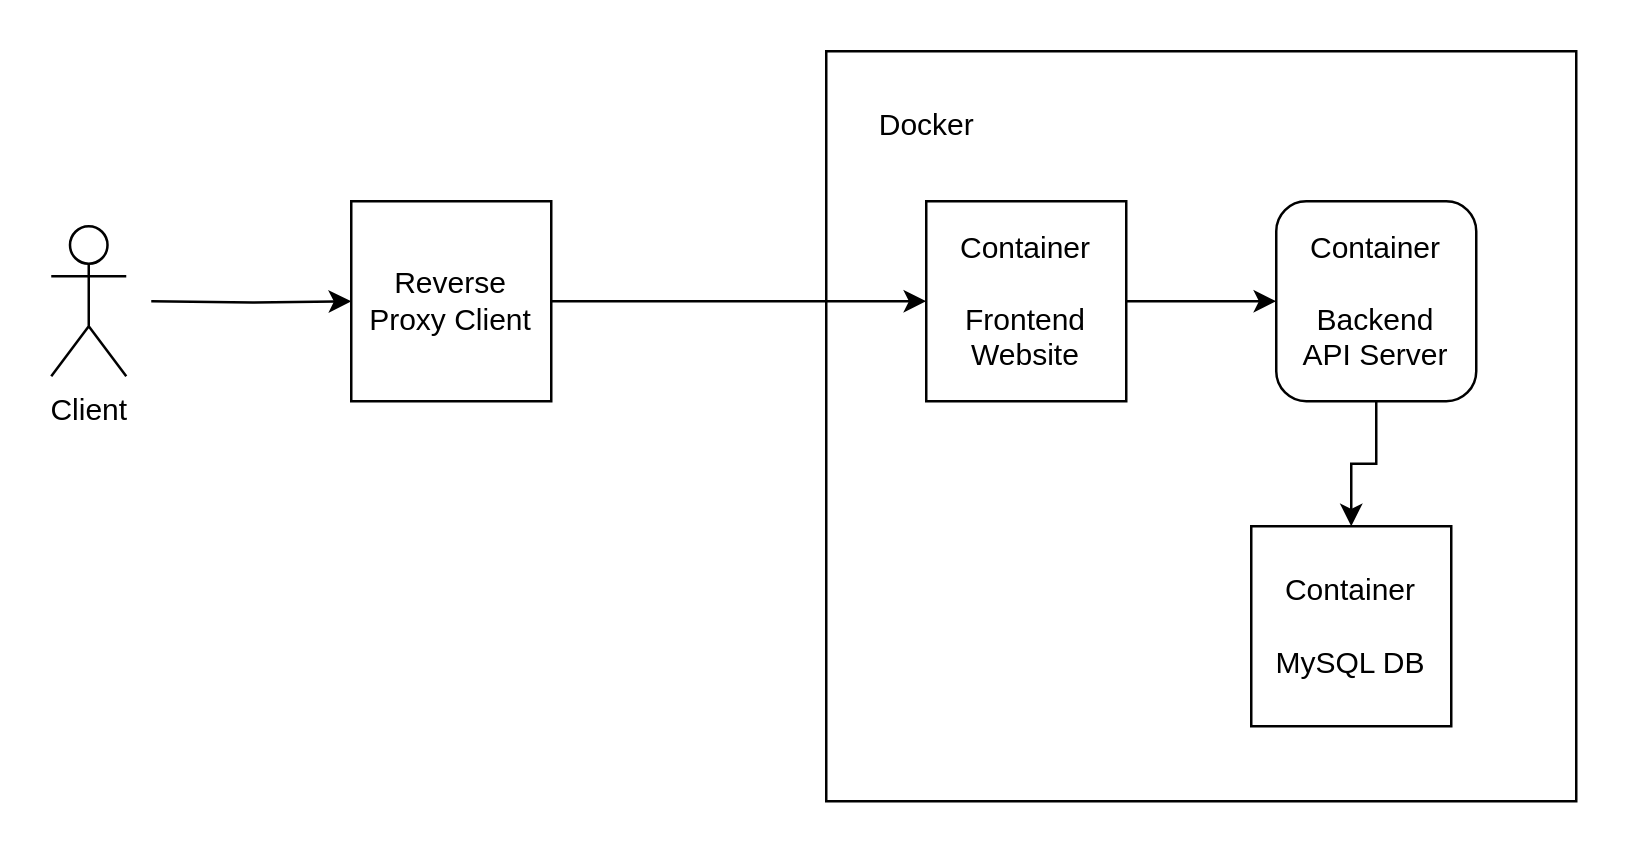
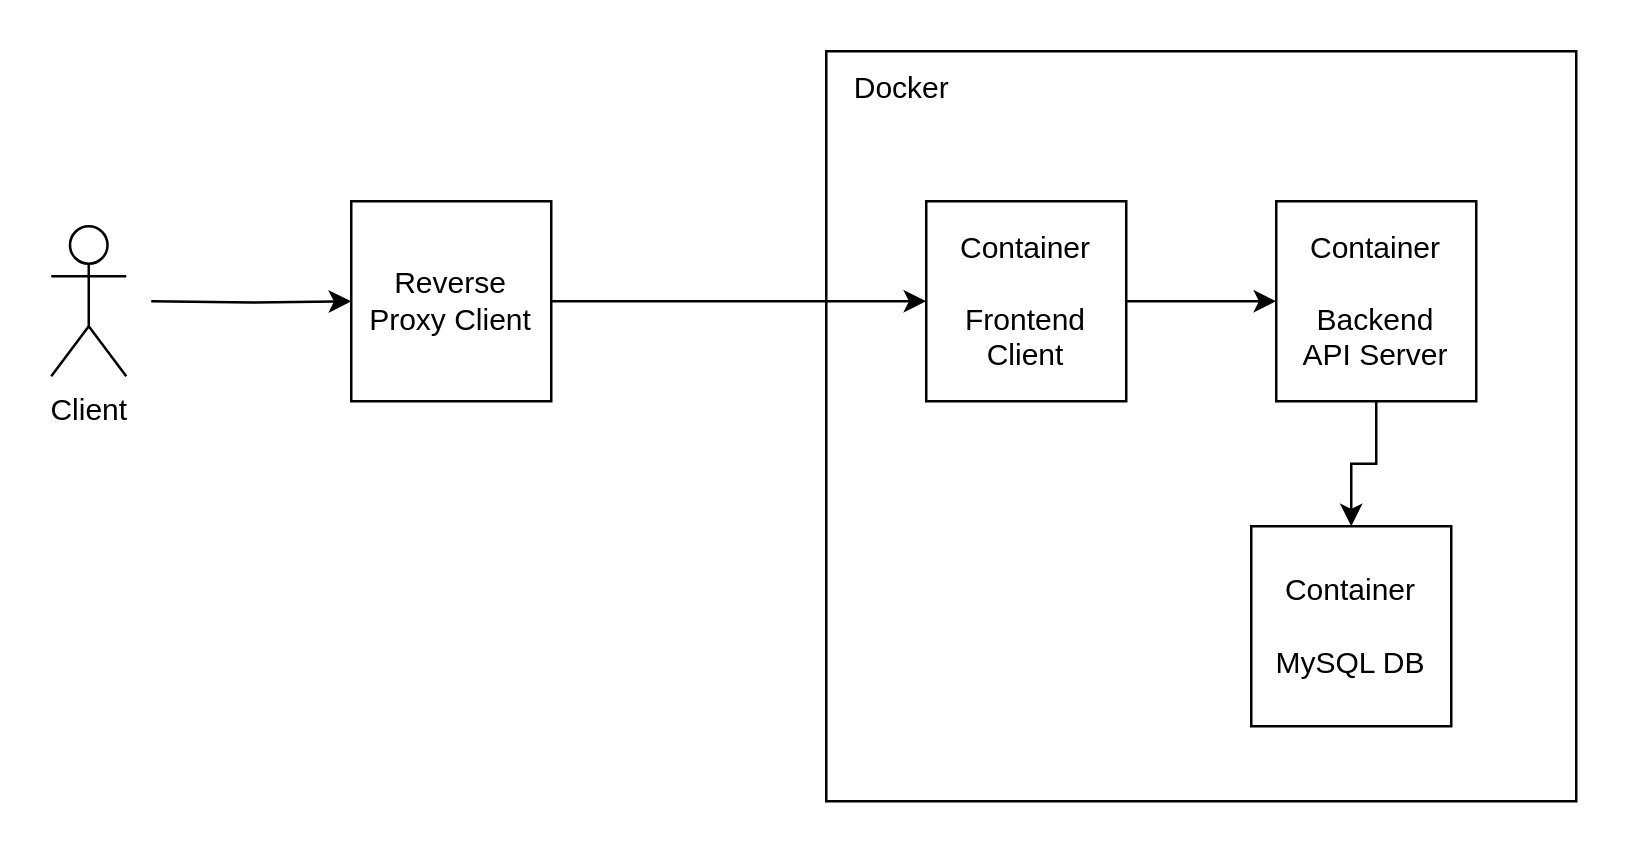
node "Docker": moved (926, 126) -> (901, 89)
node "Container Frontend Website": label "Container Frontend Website" -> "Container Frontend Client"
node "Container Backend API Server": shape rounded rectangle -> rectangle
